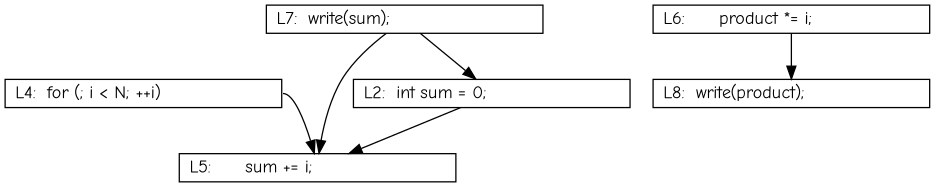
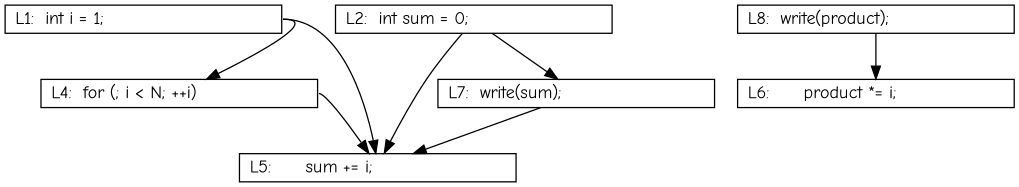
node "L1:  int i = 1;": added
edge "L6:      product *= i;" -> "L8:  write(product);": reversed
edge "L7:  write(sum);" -> "L2:  int sum = 0;": reversed
